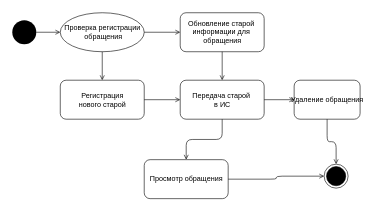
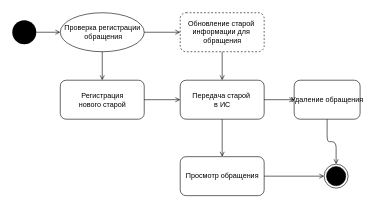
node "Обновление старой информации для обращения": style solid -> dashed
node "Просмотр обращения": moved (186, 179) -> (222, 176)
